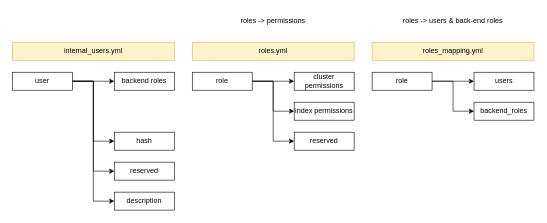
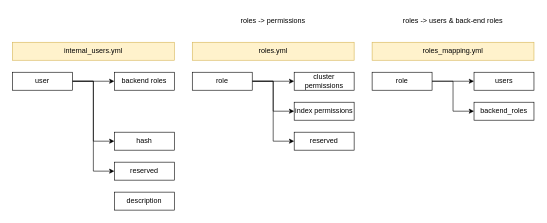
edge "user" -> "description": removed
